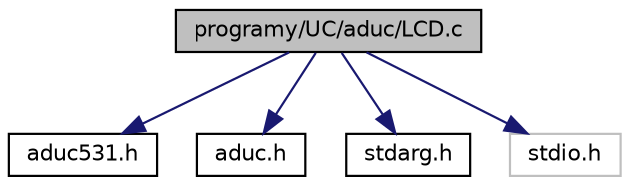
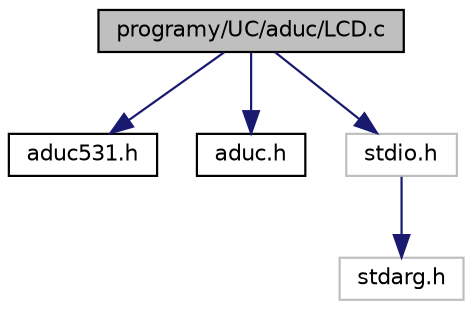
edge "programy/UC/aduc/LCD.c" -> "stdarg.h": now "stdio.h" -> "stdarg.h"
node "stdarg.h": color black -> grey75
